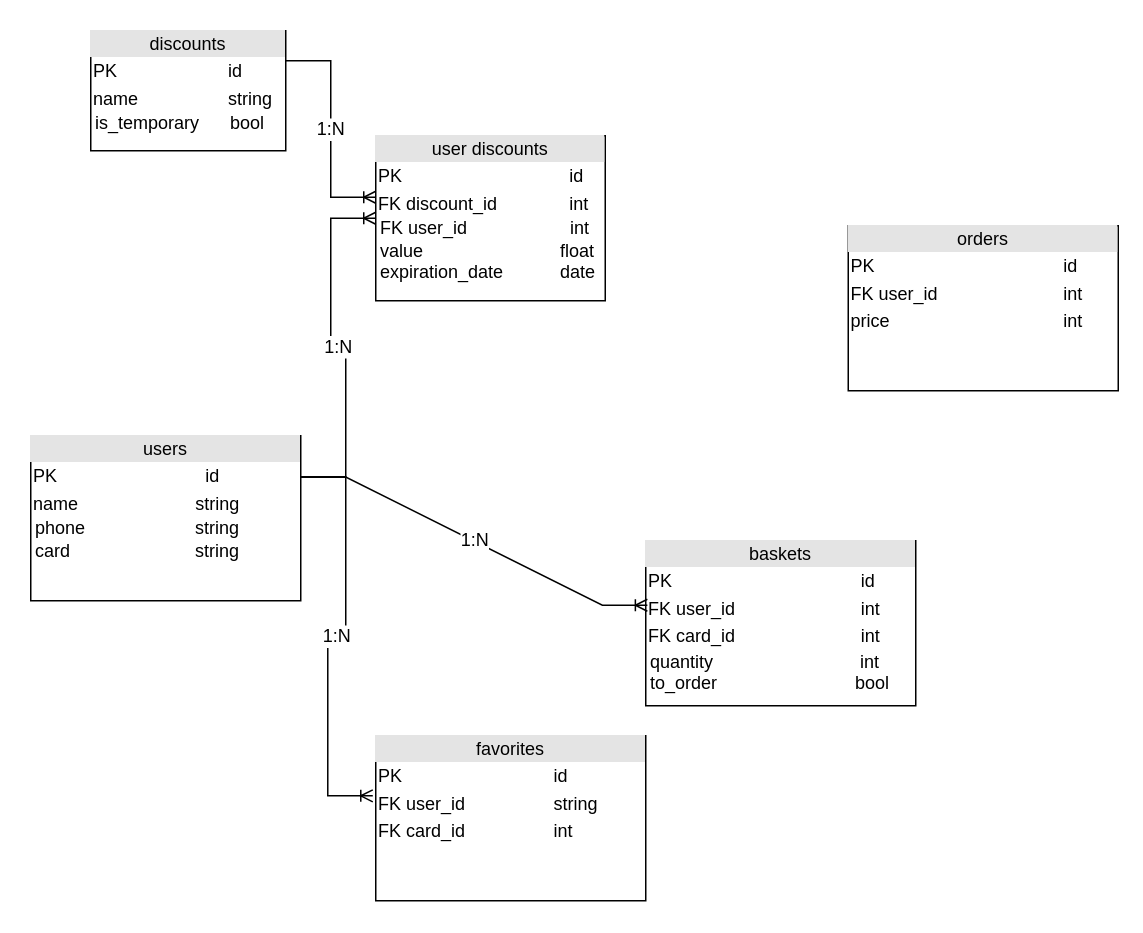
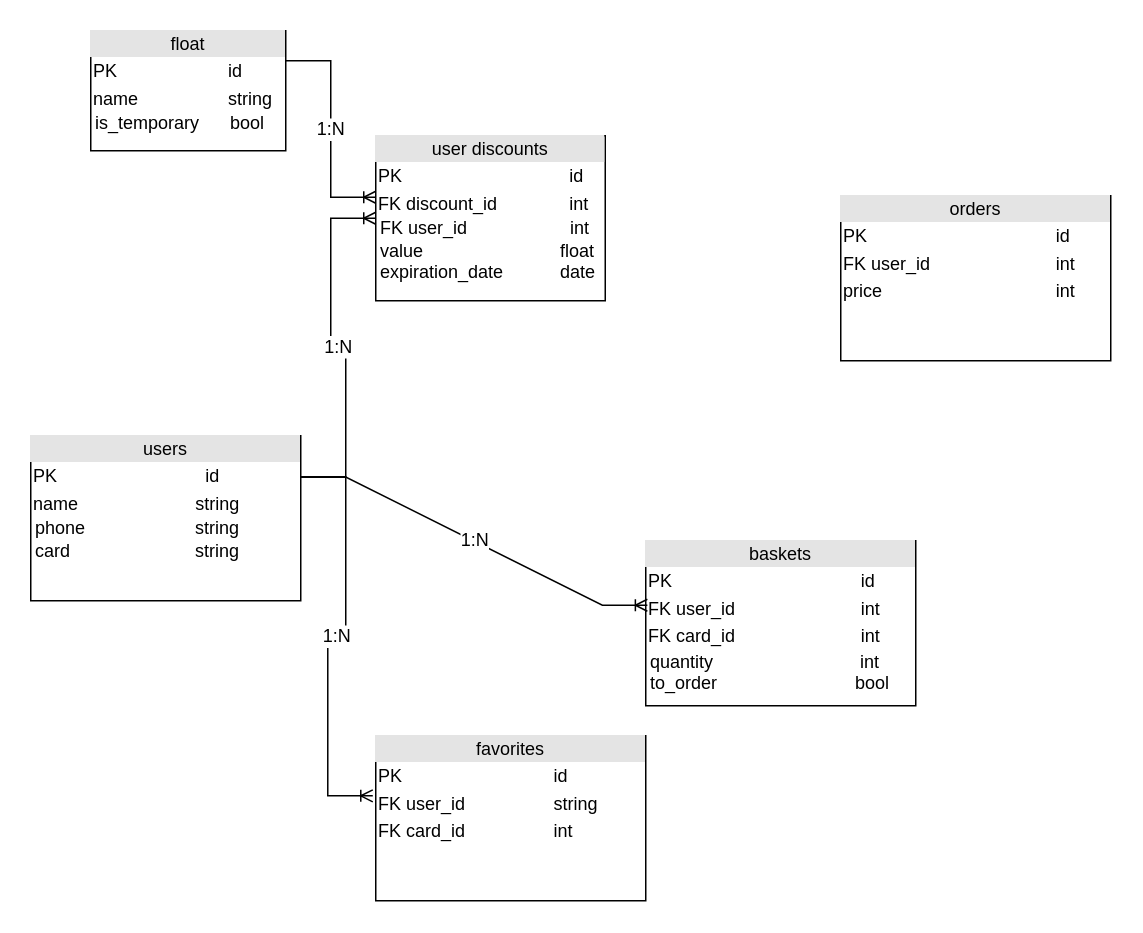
node "discounts PK id name string is_temporary bool": label "discounts PK id name string is_temporary bool" -> "float PK id name string is_temporary bool"
node "orders PK id FK user_id int price int": moved (983, 308) -> (976, 278)
